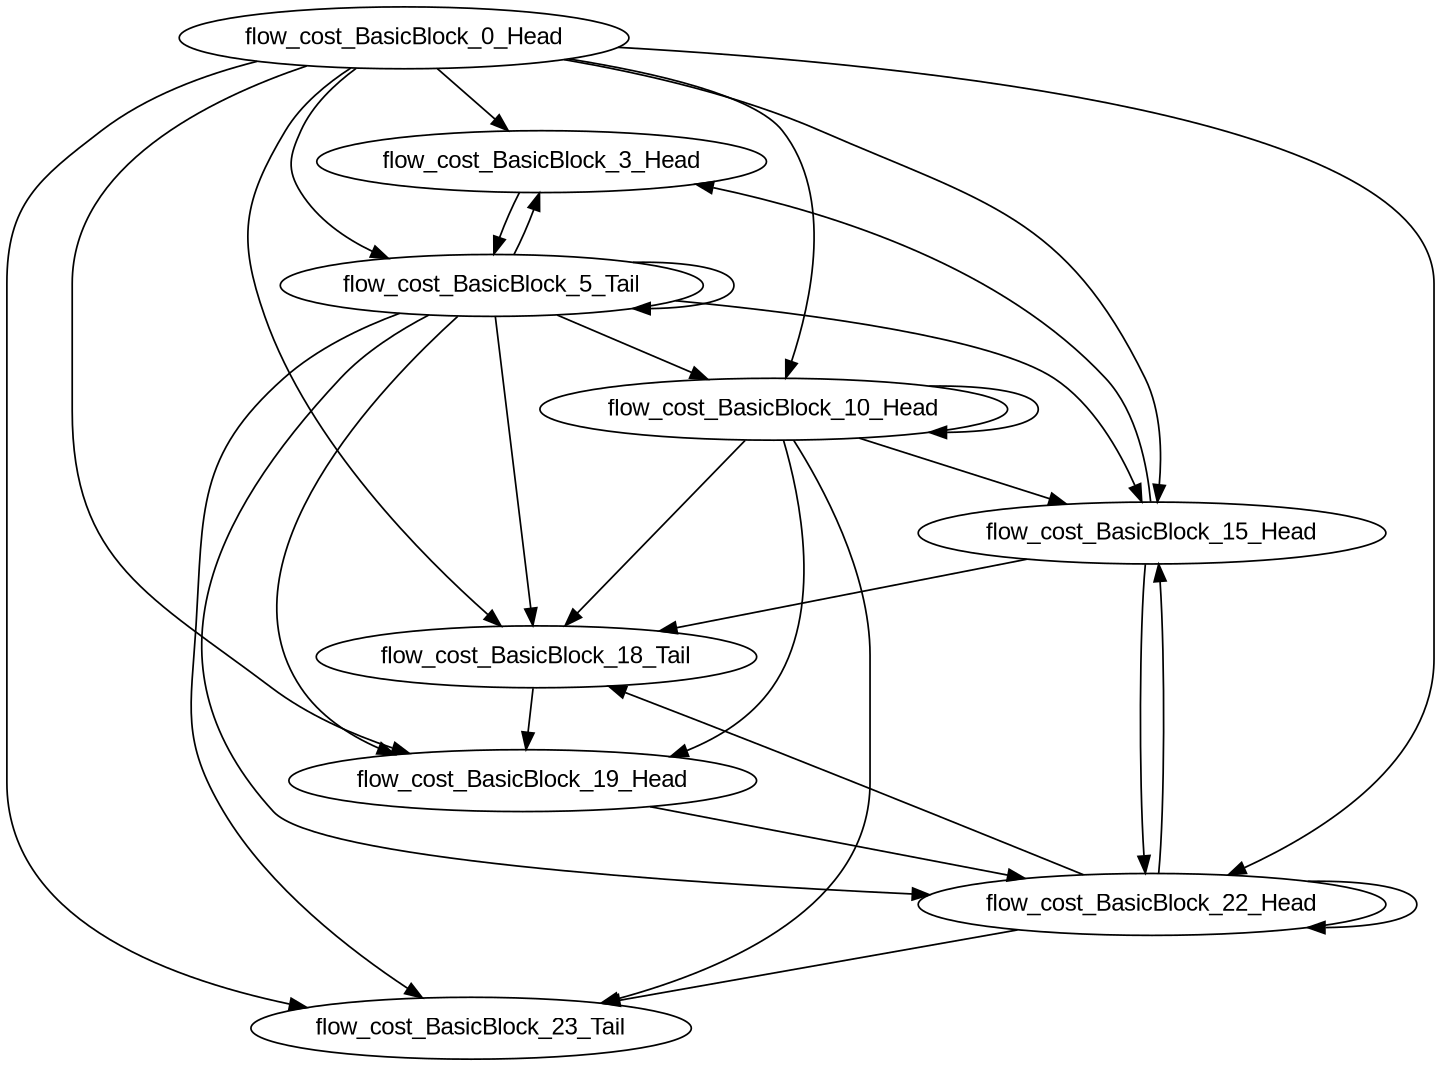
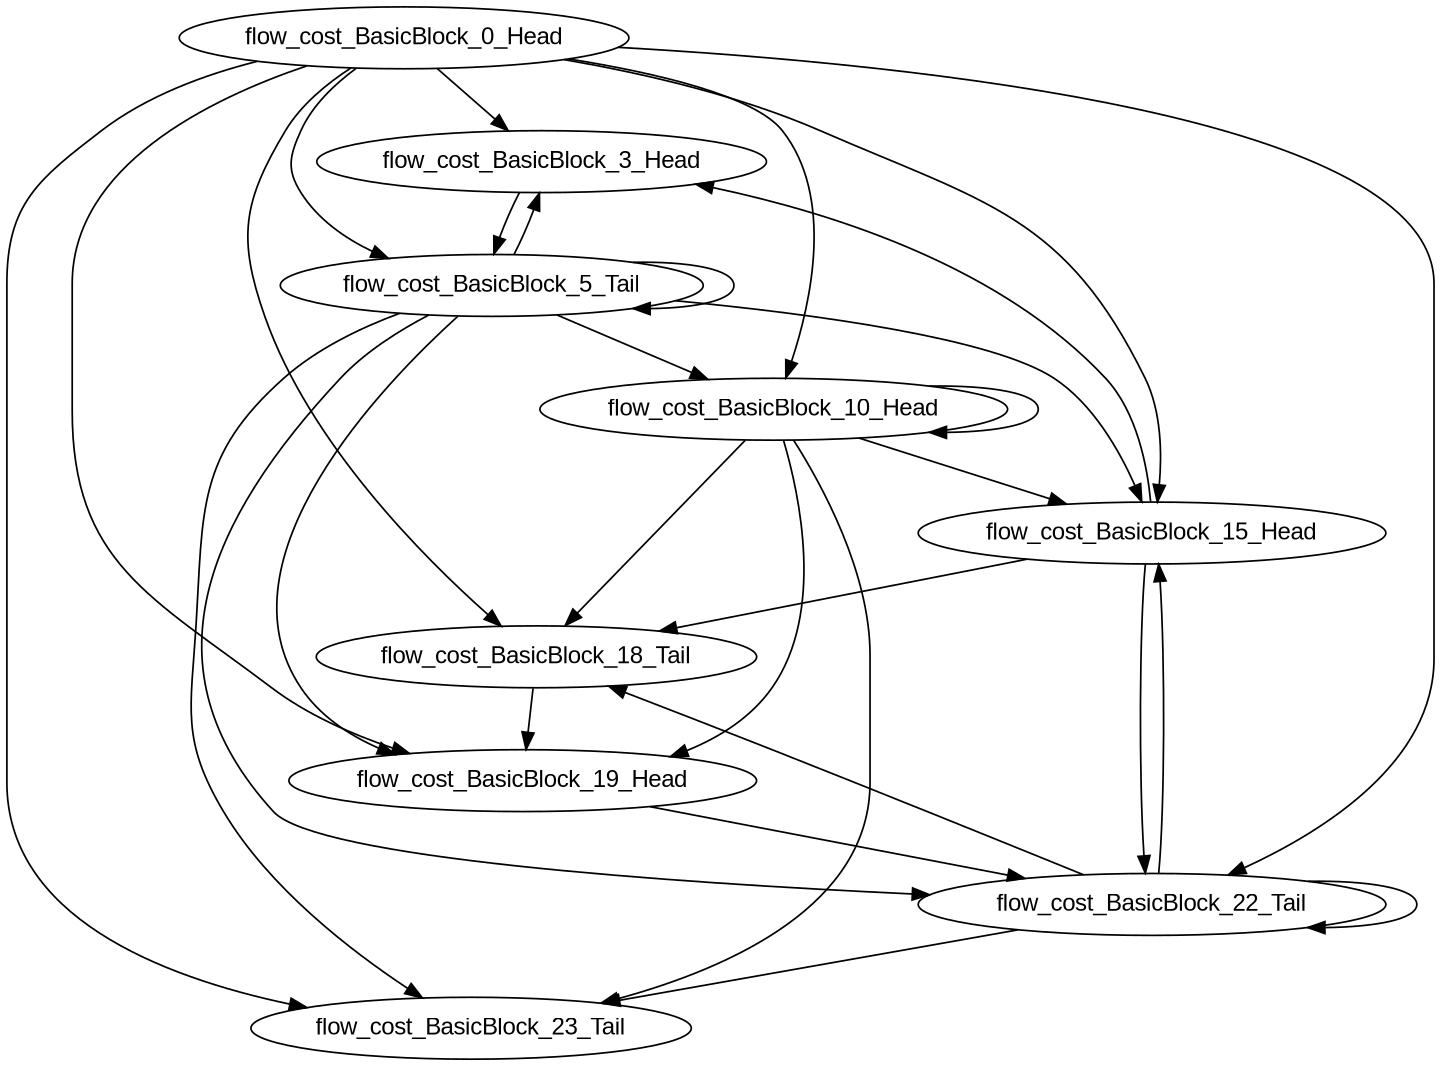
edge "flow_cost_BasicBlock_5_Tail" -> "flow_cost_BasicBlock_18_Tail": removed
node "flow_cost_BasicBlock_22_Head": label "flow_cost_BasicBlock_22_Head" -> "flow_cost_BasicBlock_22_Tail"
